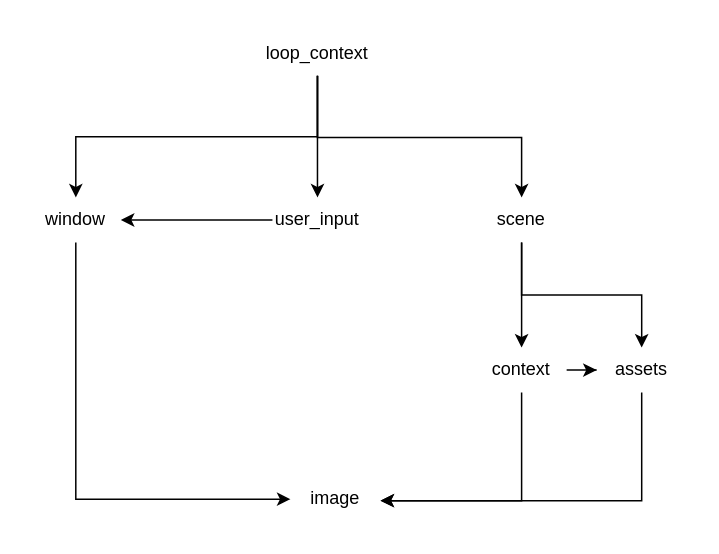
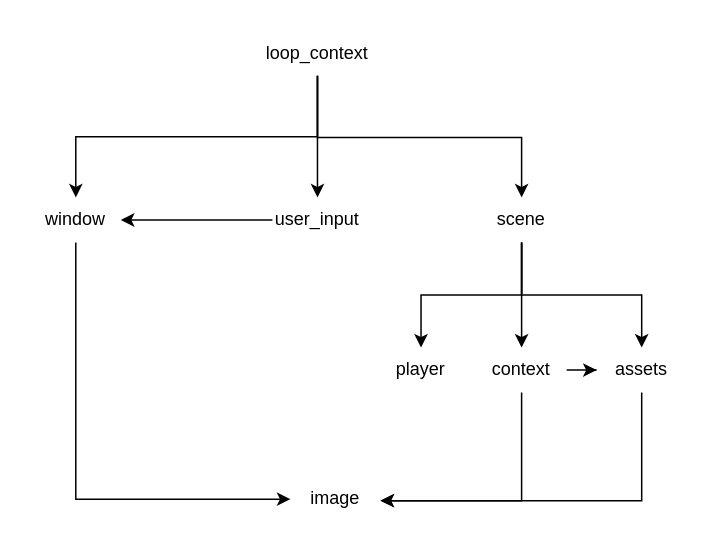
edge "scene" -> "player": added
node "player": added
